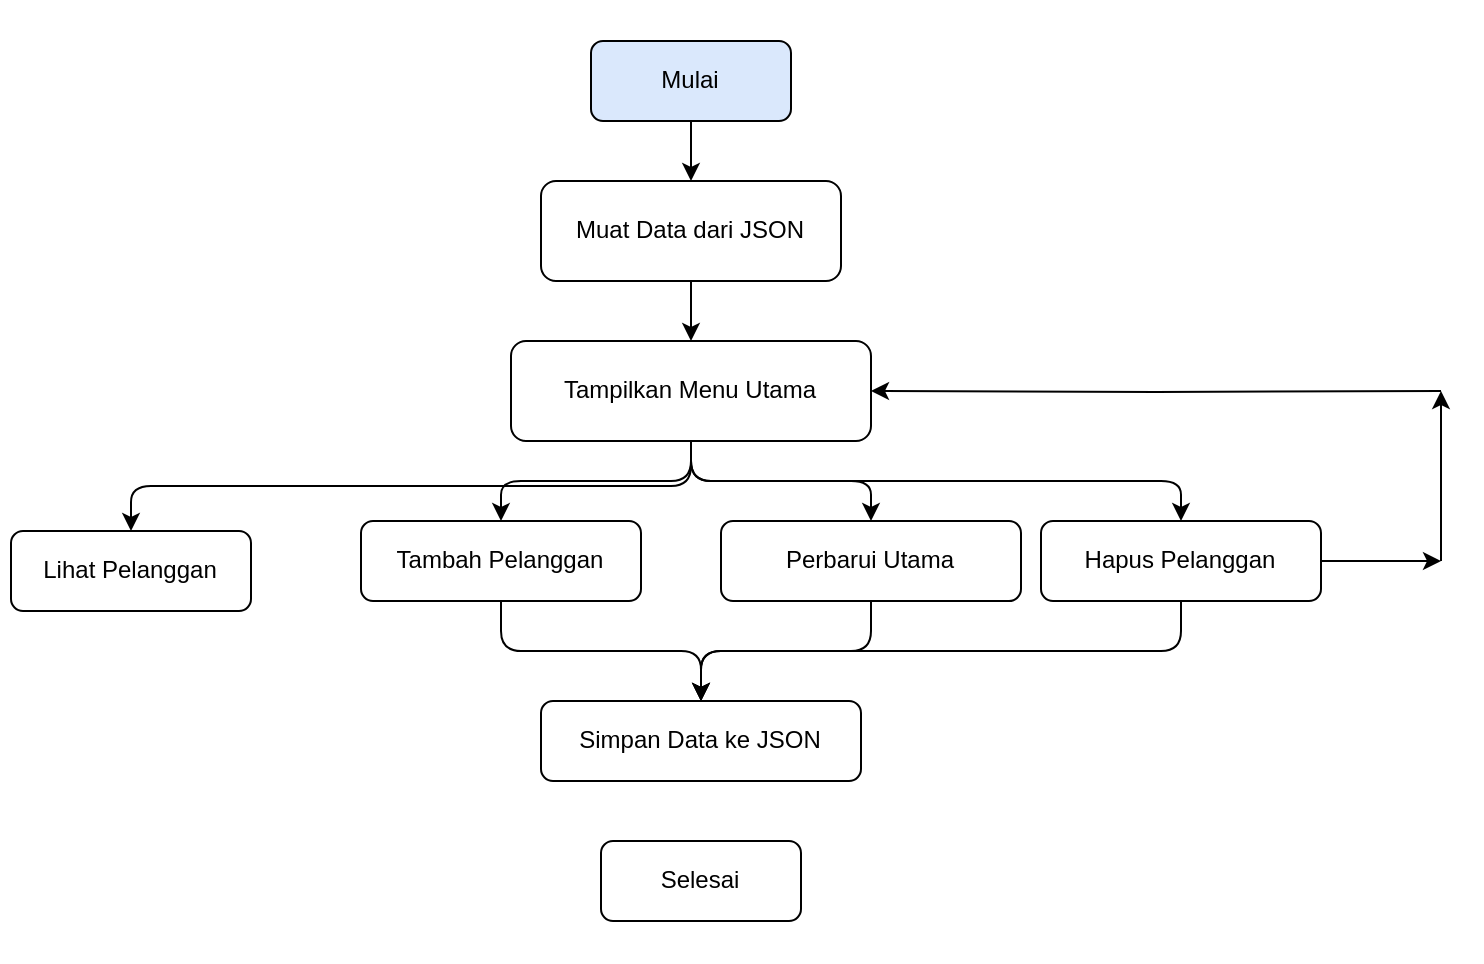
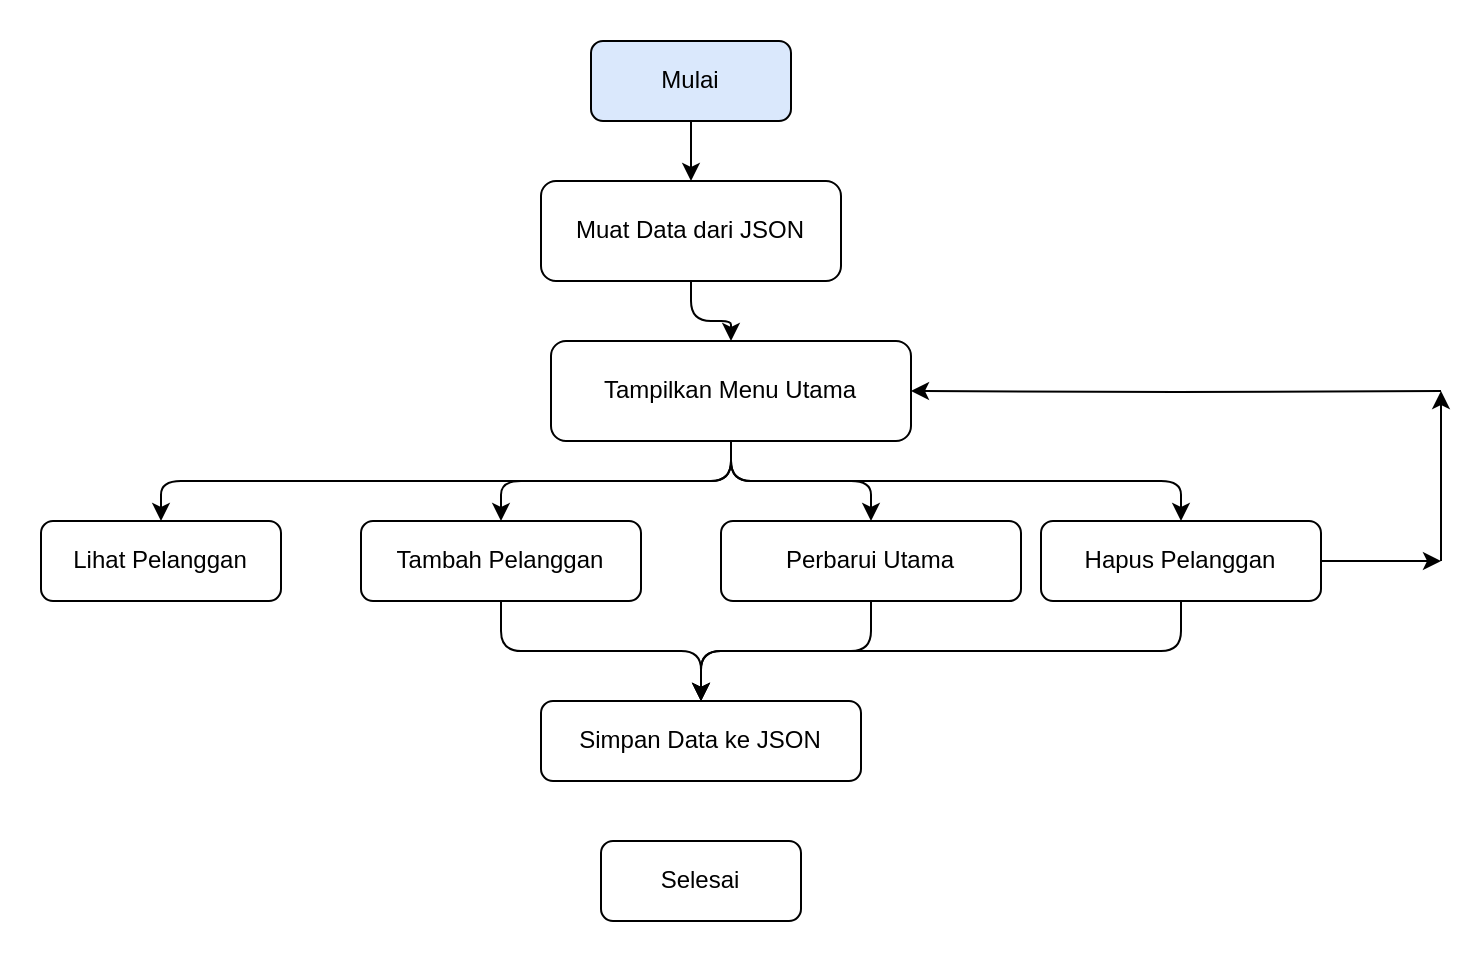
node "Tampilkan Menu Utama": moved (691, 391) -> (731, 391)
node "Lihat Pelanggan": moved (131, 571) -> (161, 561)
